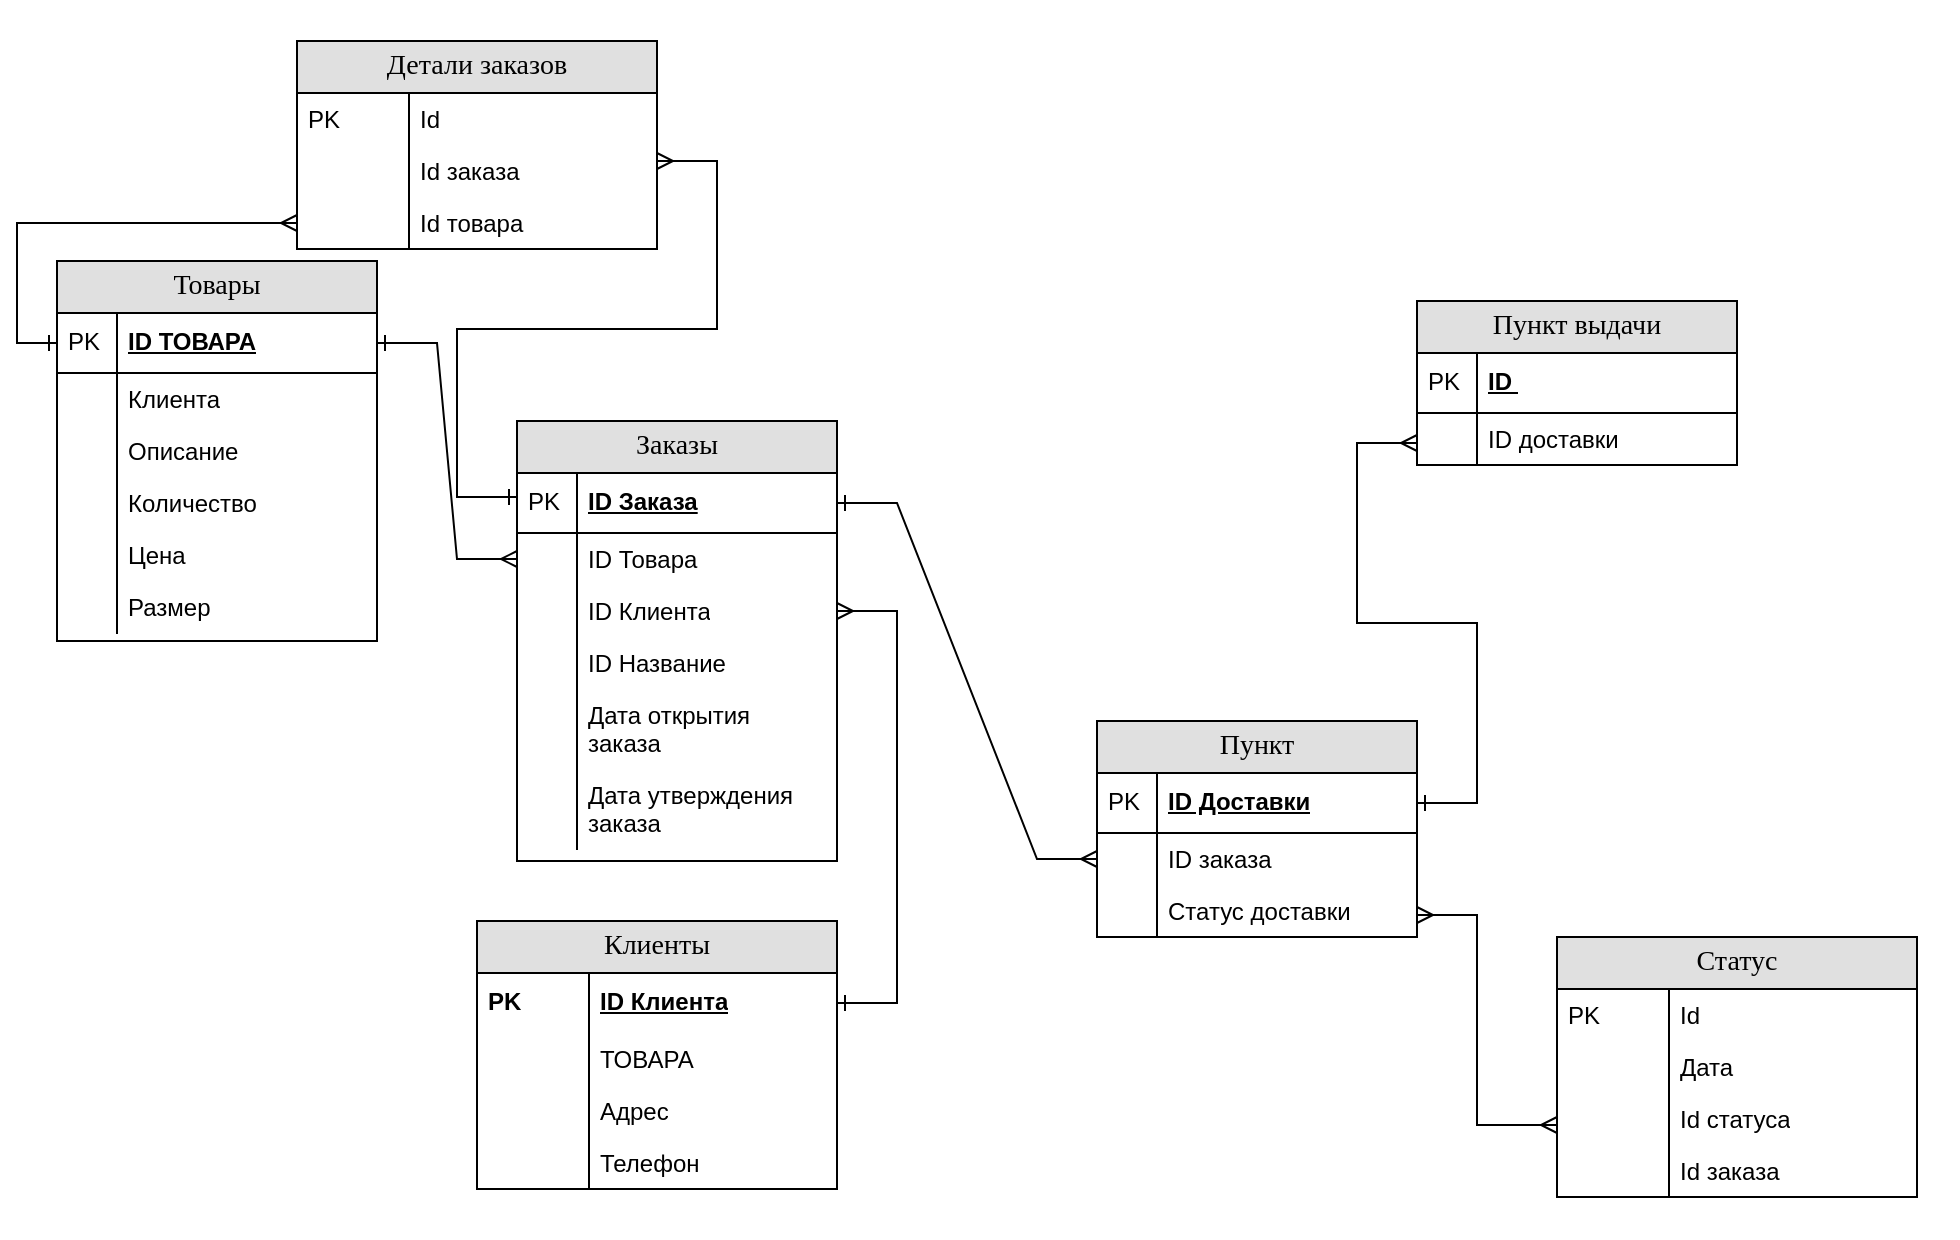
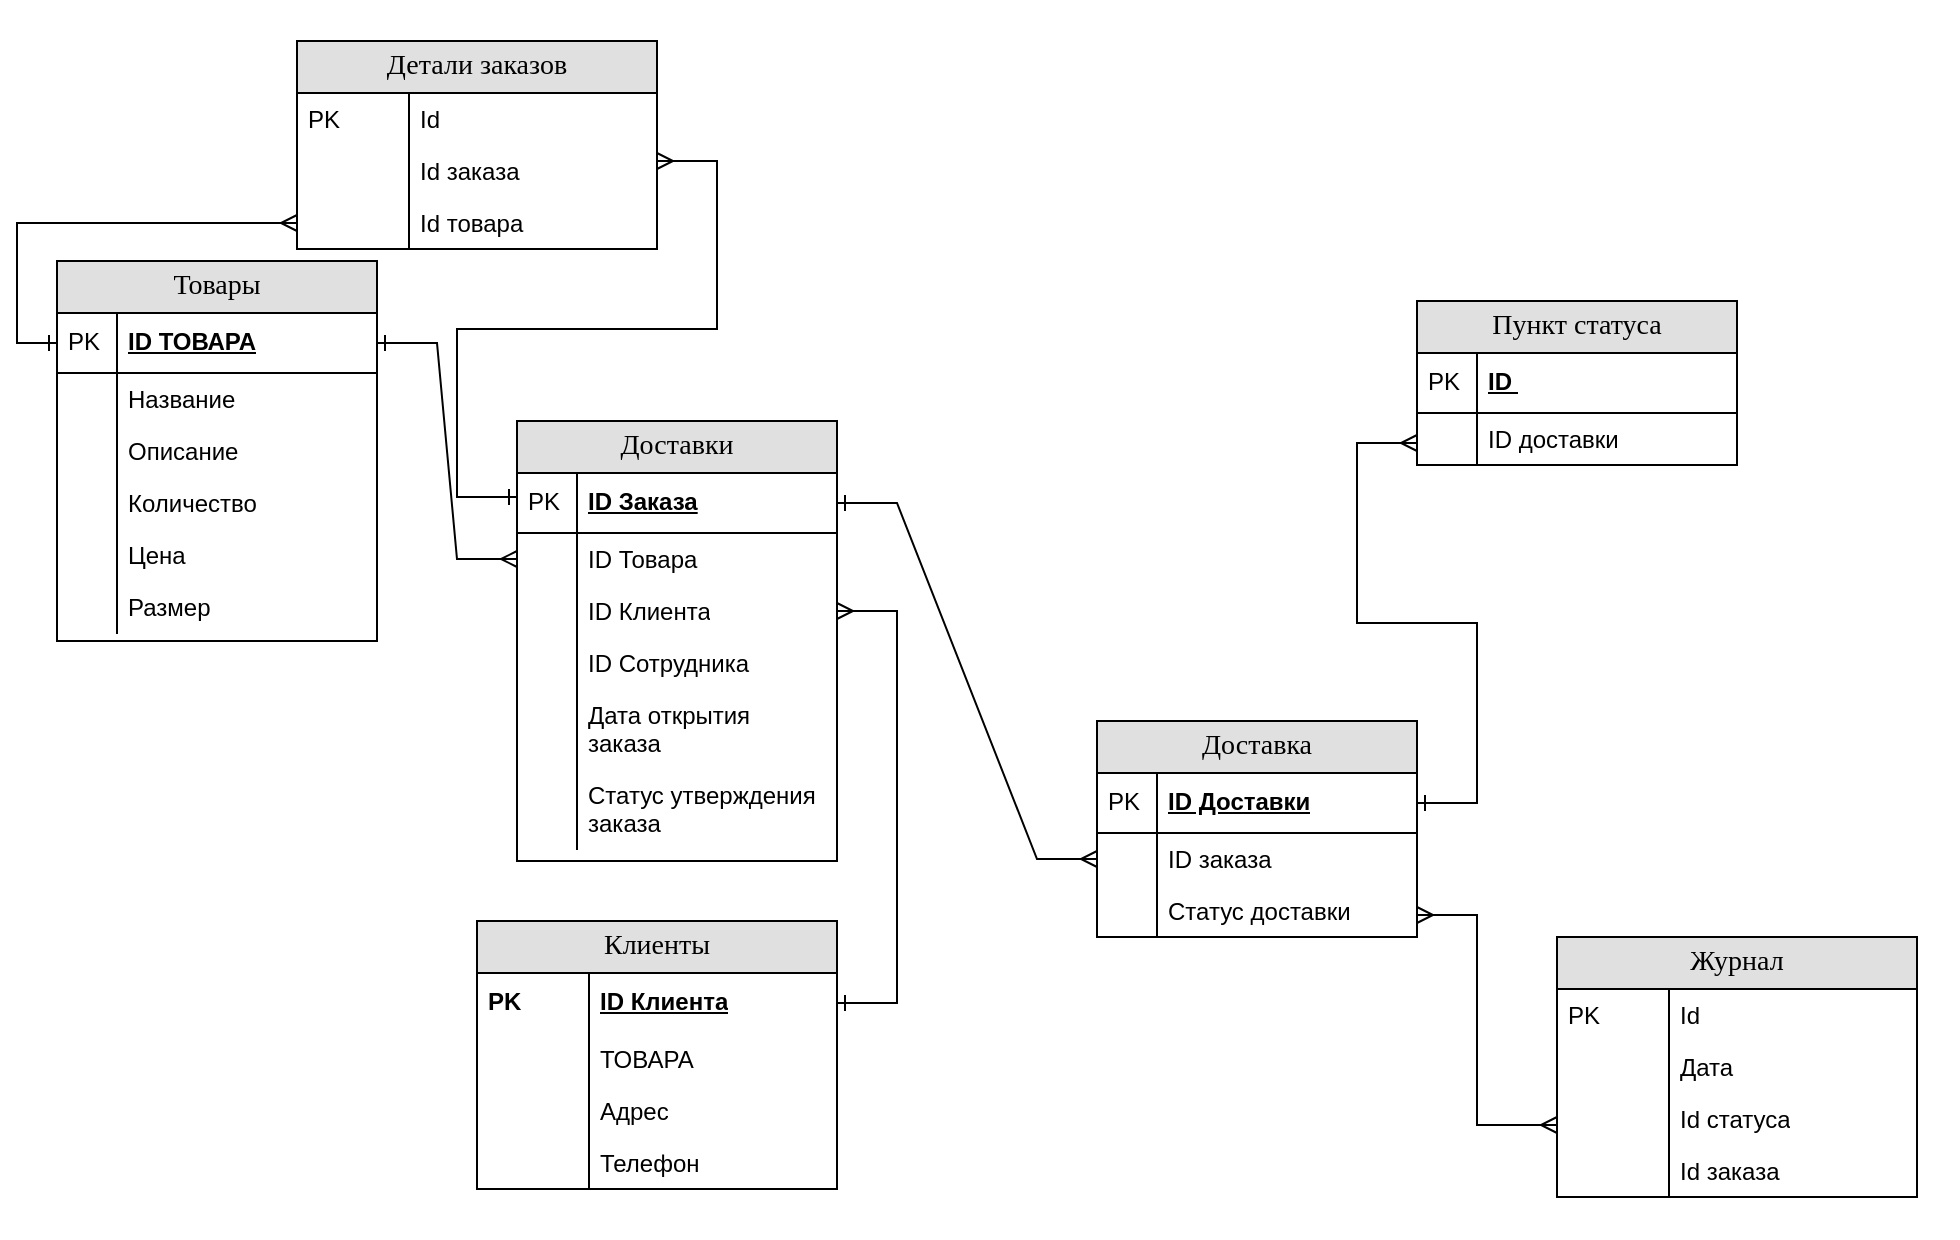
node "Пункт выдачи": label "Пункт выдачи" -> "Пункт статуса"
node "Клиента": label "Клиента" -> "Название"
node "Заказы": label "Заказы" -> "Доставки"
node "ID Название": label "ID Название" -> "ID Сотрудника"
node "Пункт": label "Пункт" -> "Доставка"
node "Дата утверждения заказа": label "Дата утверждения заказа" -> "Статус утверждения заказа"
node "Статус": label "Статус" -> "Журнал"
